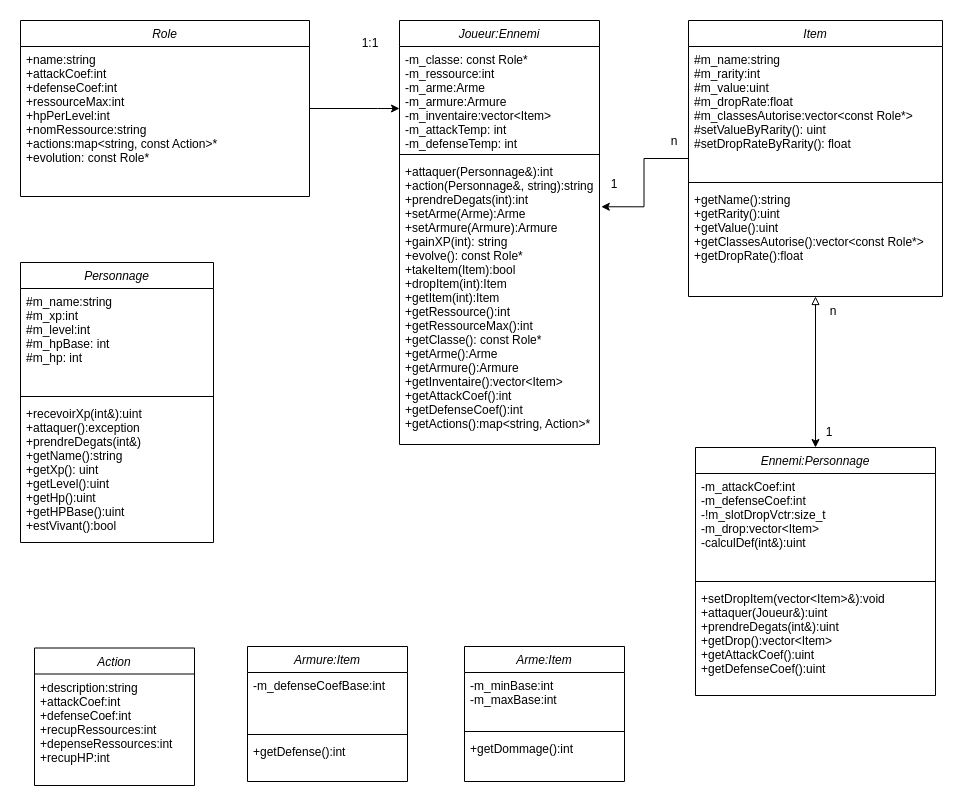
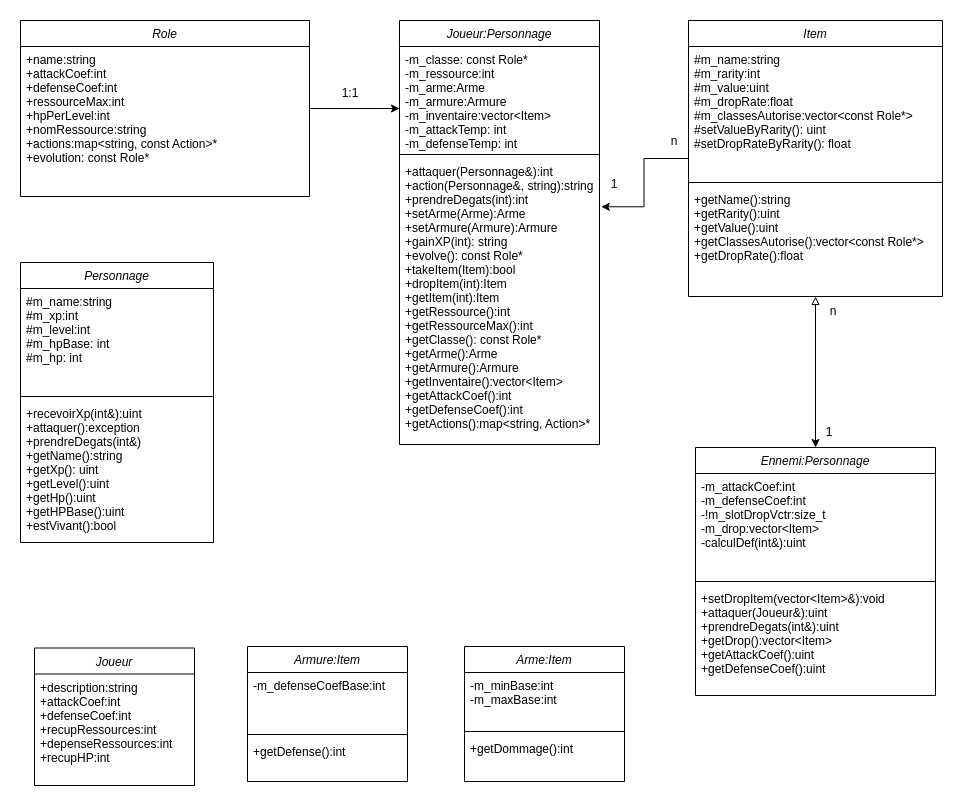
node "Joueur:Ennemi": label "Joueur:Ennemi" -> "Joueur:Personnage"
node "1:1": moved (371, 44) -> (351, 94)
node "Action": label "Action" -> "Joueur"
